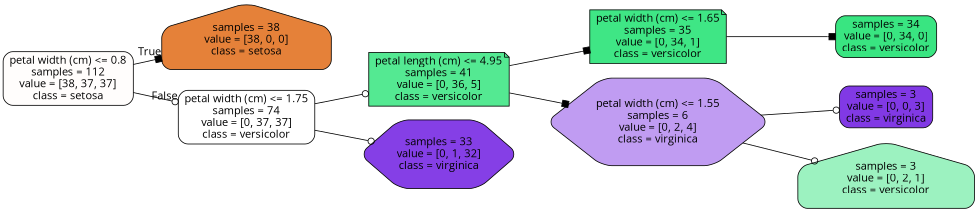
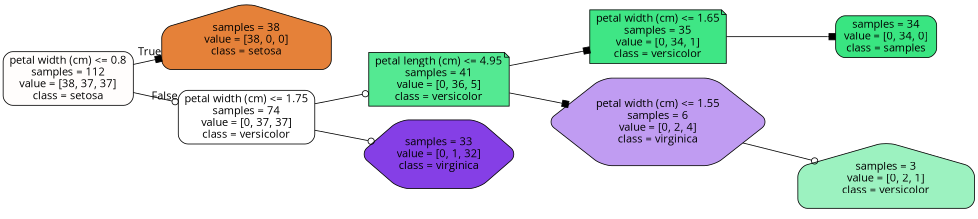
node "samples = 34 value = [0, 34, 0] class = versicolor": label "samples = 34 value = [0, 34, 0] class = versicolor" -> "samples = 34 value = [0, 34, 0] class = samples"
node "samples = 3 value = [0, 0, 3] class = virginica": removed
